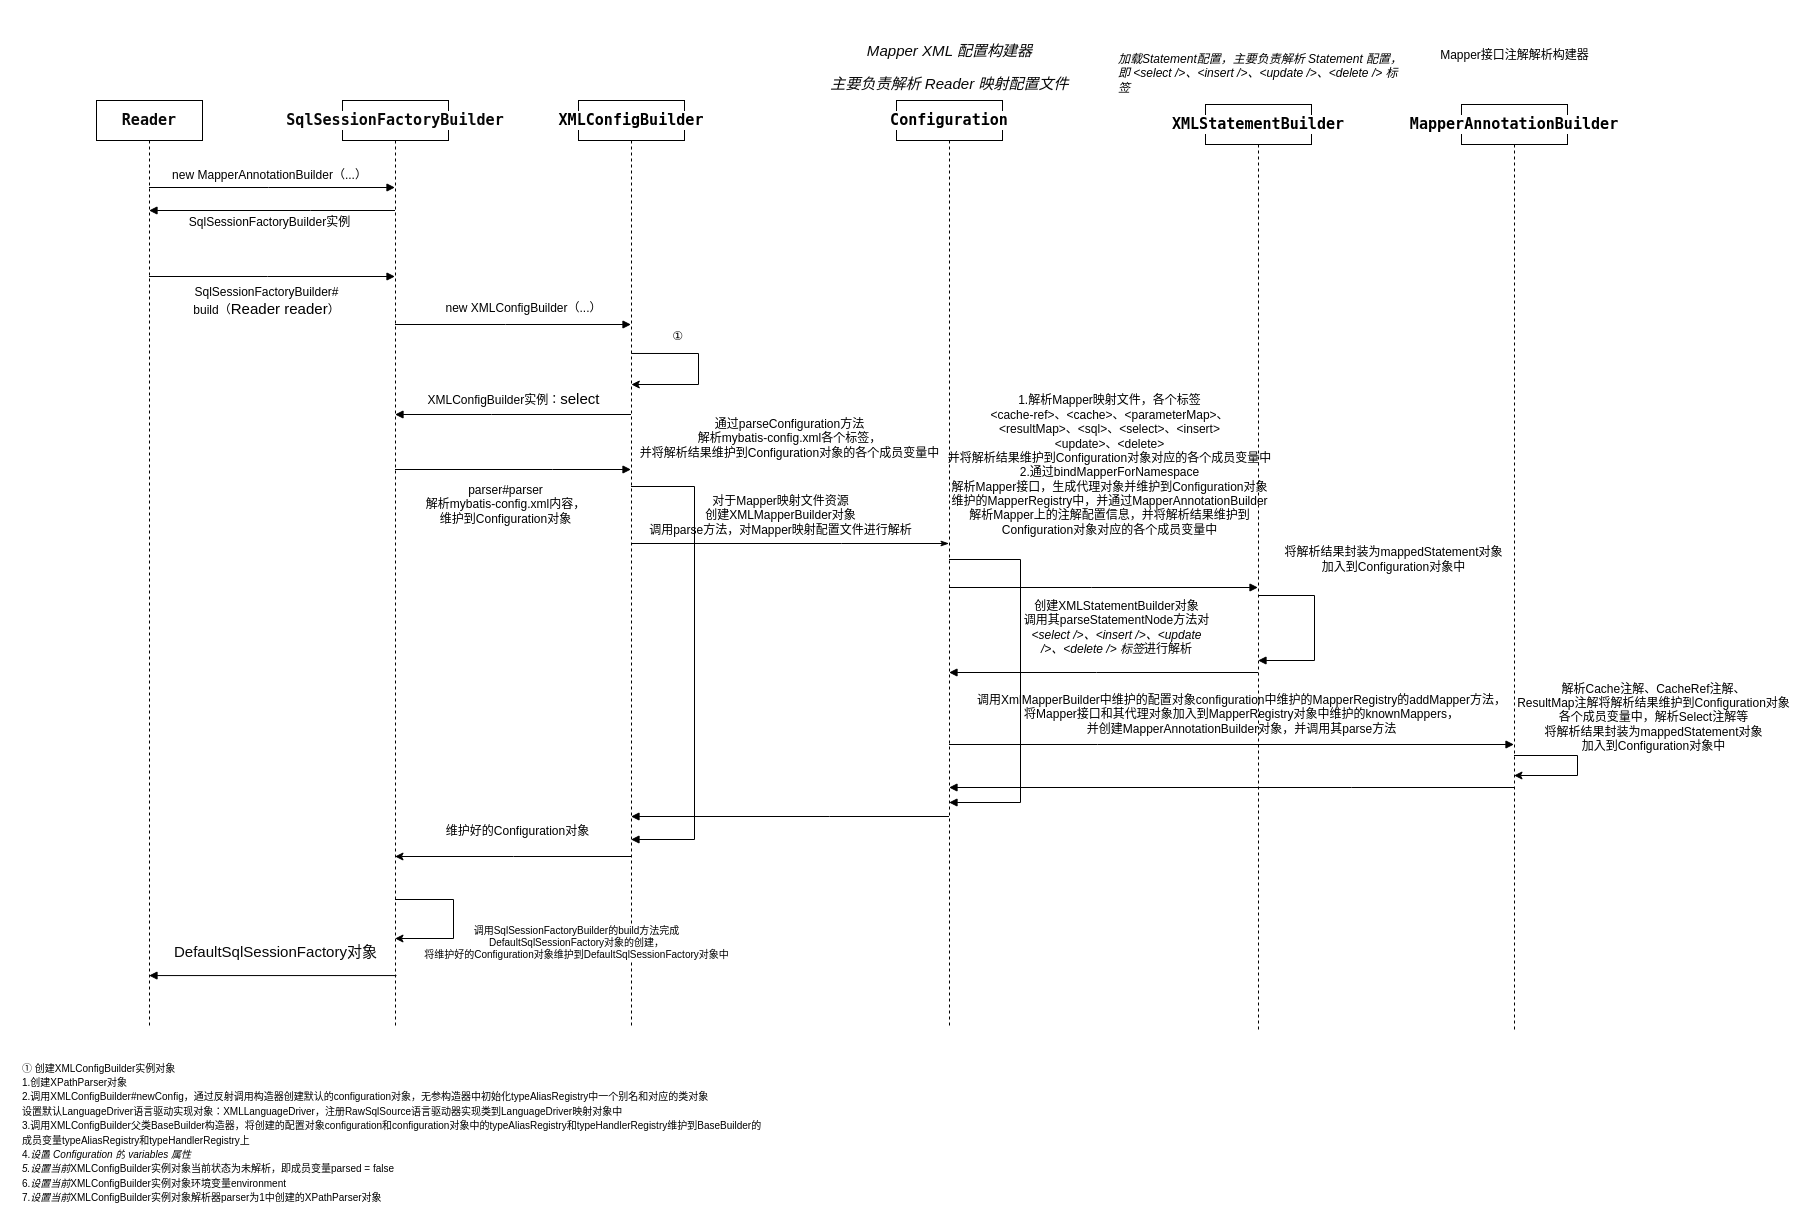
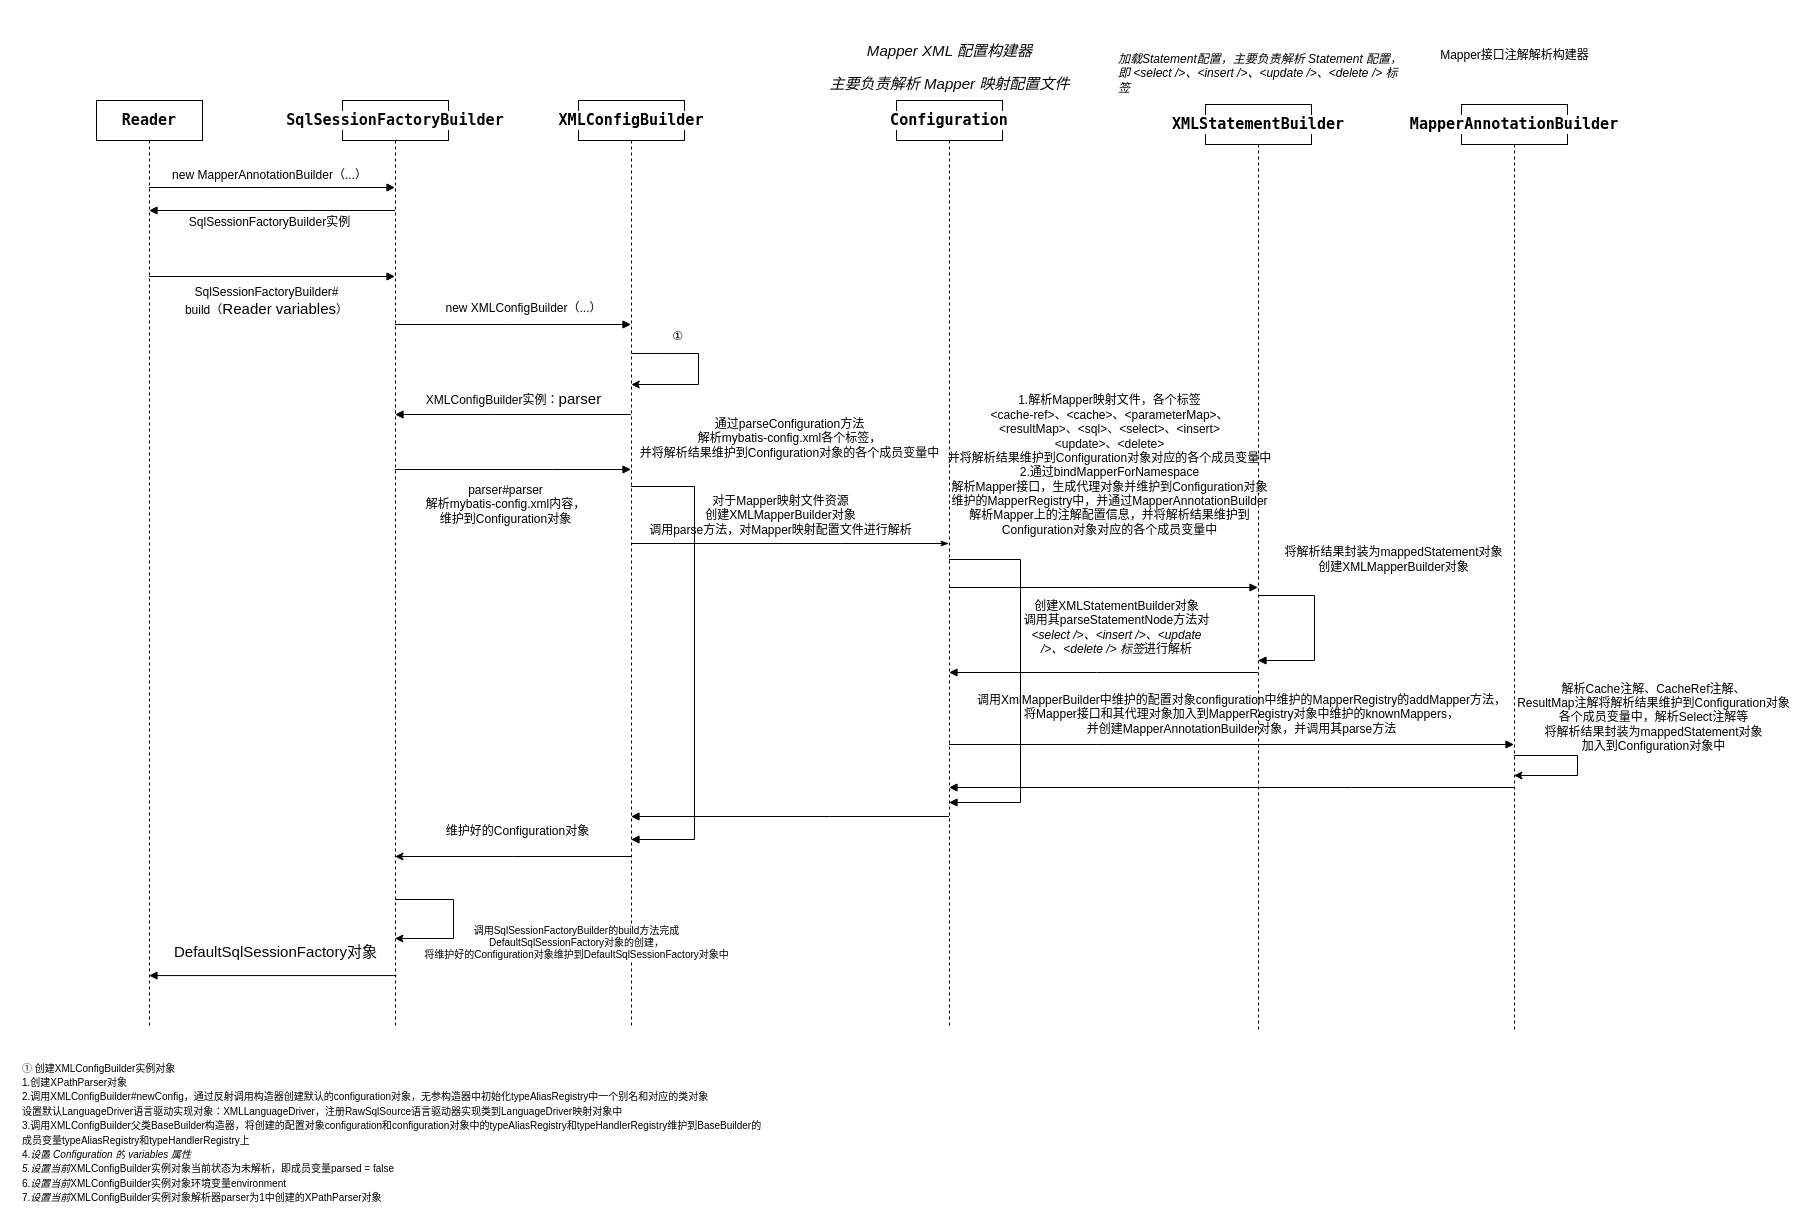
node "Mapper XML 配置构建器主要负责解析 Reader 映射配置文件": label "Mapper XML 配置构建器主要负责解析 Reader 映射配置文件" -> "Mapper XML 配置构建器主要负责解析 Mapper 映射配置文件"
node "SqlSessionFactoryBuilder# build（Reader reader）": label "SqlSessionFactoryBuilder# build（Reader reader）" -> "SqlSessionFactoryBuilder# build（Reader variables）"
node "XMLConfigBuilder实例：select": label "XMLConfigBuilder实例：select" -> "XMLConfigBuilder实例：parser"
node "将解析结果封装为mappedStatement对象 加入到Configuration对象中": label "将解析结果封装为mappedStatement对象 加入到Configuration对象中" -> "将解析结果封装为mappedStatement对象 创建XMLMapperBuilder对象"
